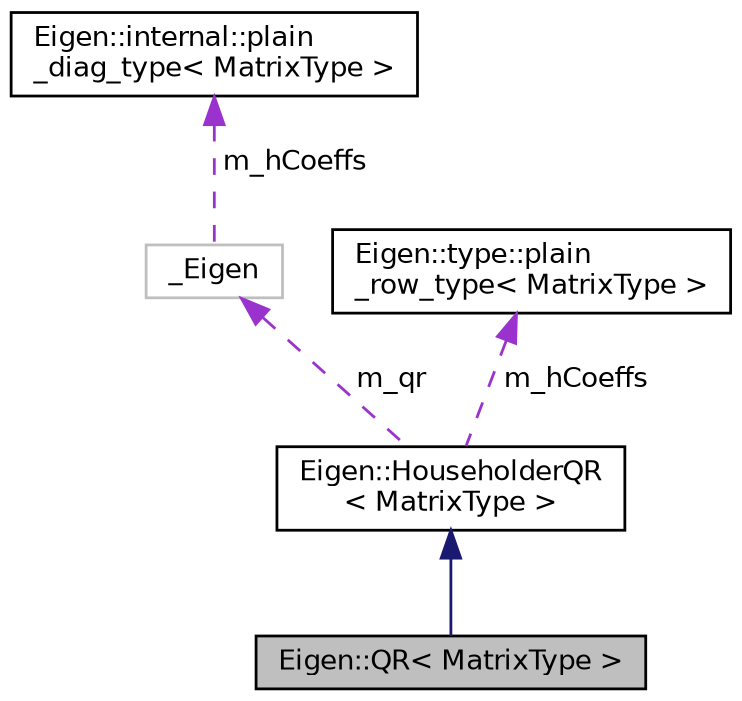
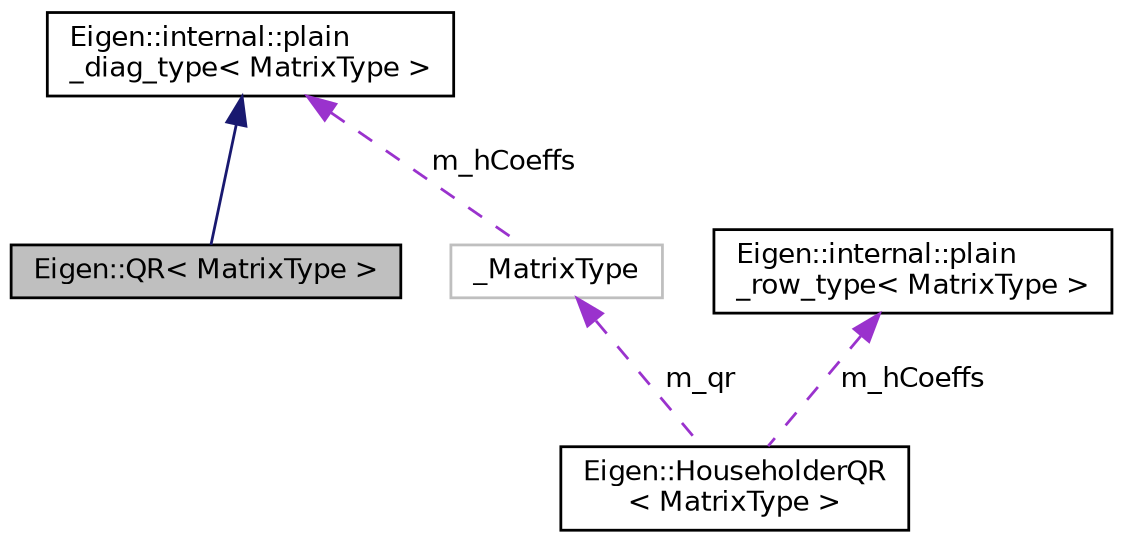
node "_Eigen": label "_Eigen" -> "_MatrixType"
node "Eigen::type::plain _row_type< MatrixType >": label "Eigen::type::plain _row_type< MatrixType >" -> "Eigen::internal::plain _row_type< MatrixType >"
edge "Eigen::QR< MatrixType >" -> "Eigen::HouseholderQR < MatrixType >": now "Eigen::QR< MatrixType >" -> "Eigen::internal::plain _diag_type< MatrixType >"
